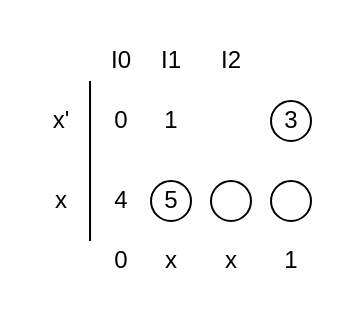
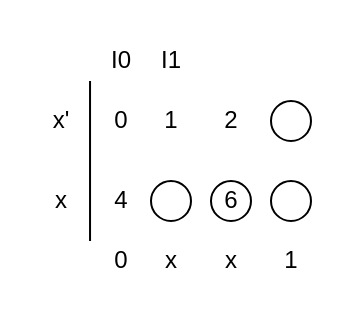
node "I2": removed
node "2": added
node "3": removed
node "5": removed
node "6": added
